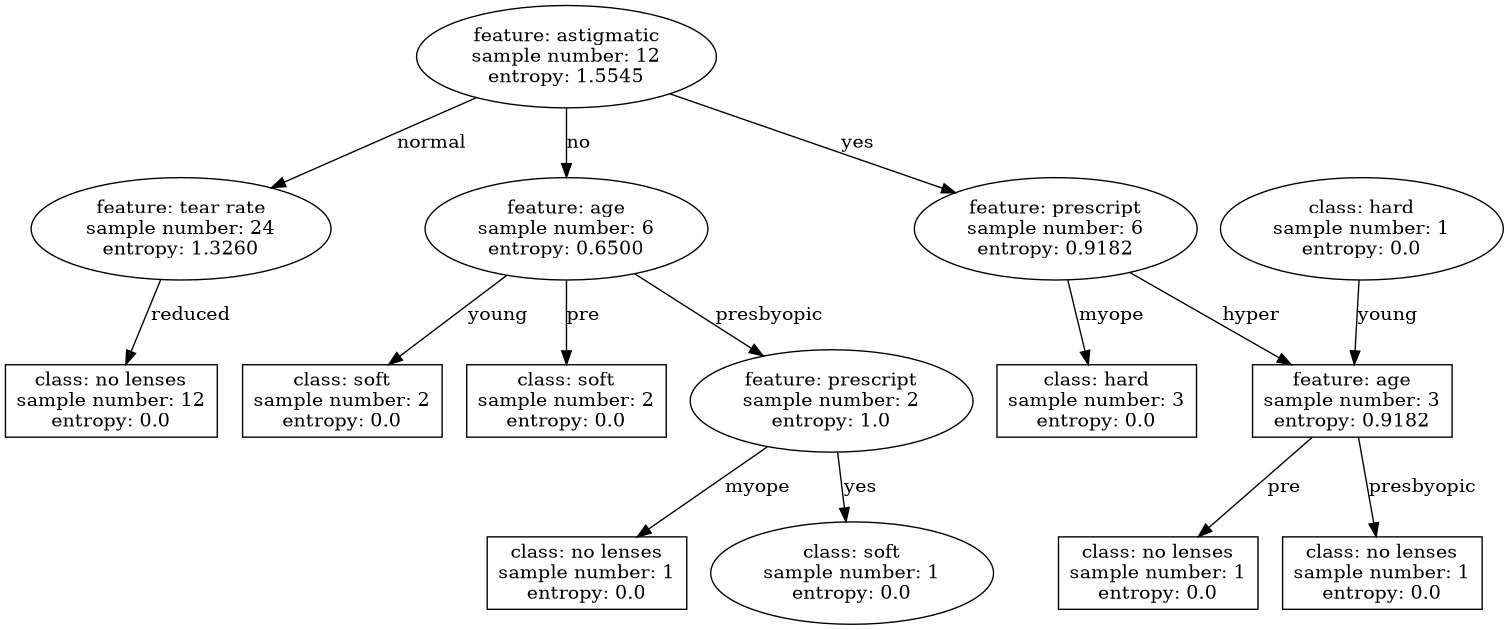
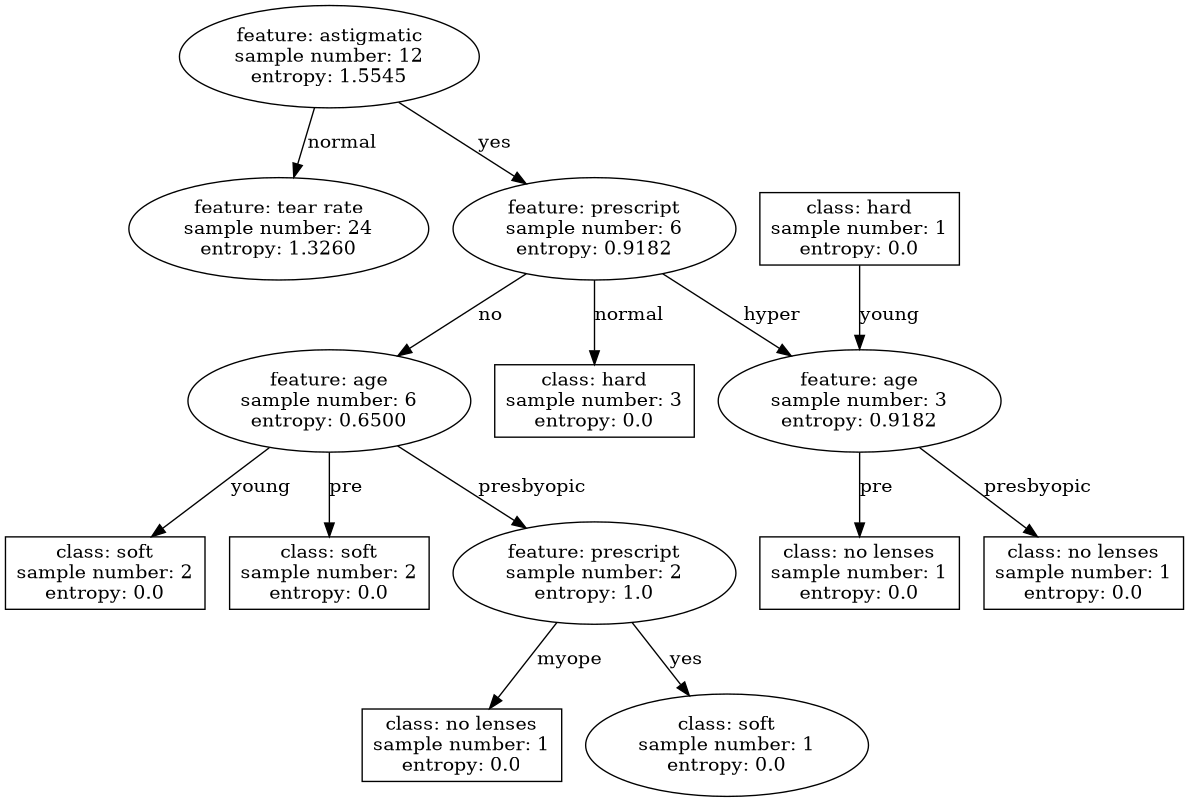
edge "feature: astigmatic sample number: 12 entropy: 1.5545" -> "feature: age sample number: 6 entropy: 0.6500": now "feature: prescript sample number: 6 entropy: 0.9182" -> "feature: age sample number: 6 entropy: 0.6500"
node "class: hard sample number: 1 entropy: 0.0": shape ellipse -> box
edge "feature: prescript sample number: 6 entropy: 0.9182" -> "class: hard sample number: 3 entropy: 0.0": label "myope" -> "normal"
node "class: no lenses sample number: 12 entropy: 0.0": removed
node "feature: age sample number: 3 entropy: 0.9182": shape box -> ellipse
